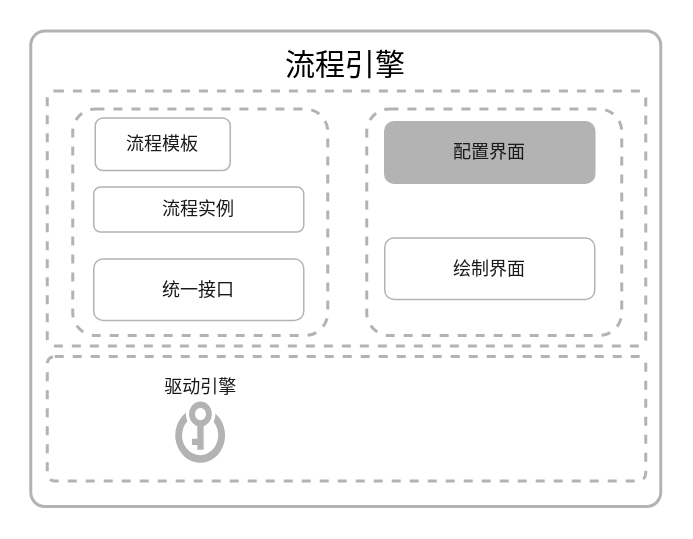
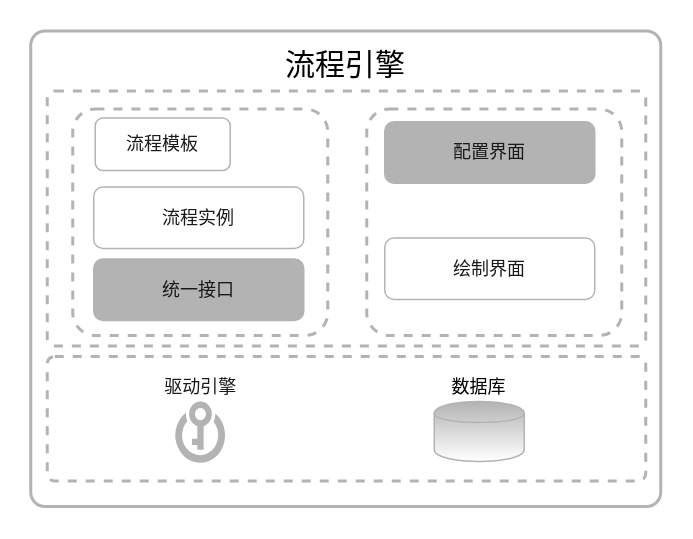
node "流程实例": size 210x45 -> 210x62
node "统一接口": fillcolor #ffffff -> #b3b3b3
node "数据库": added
